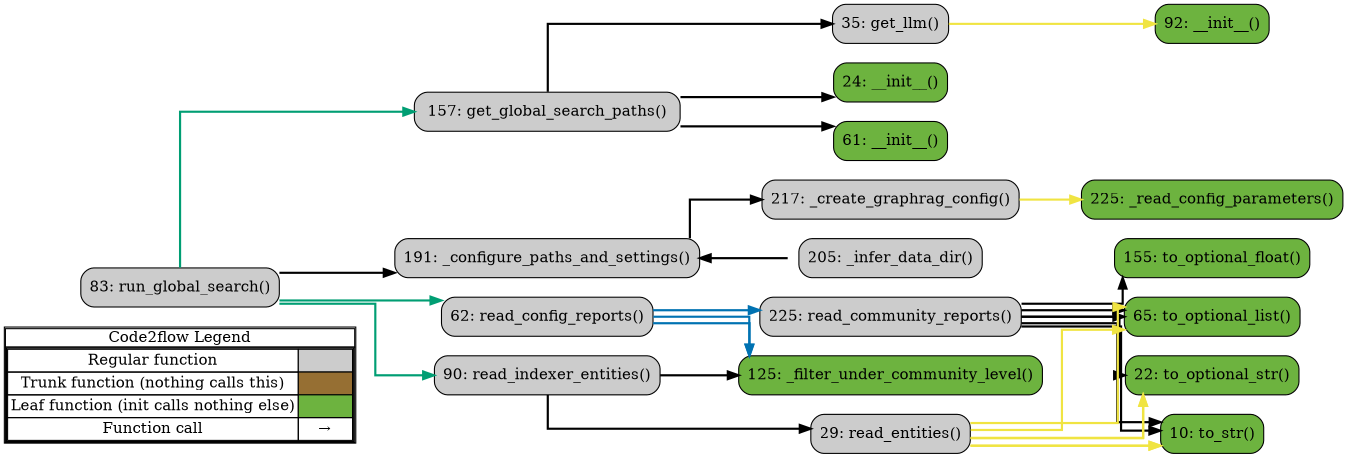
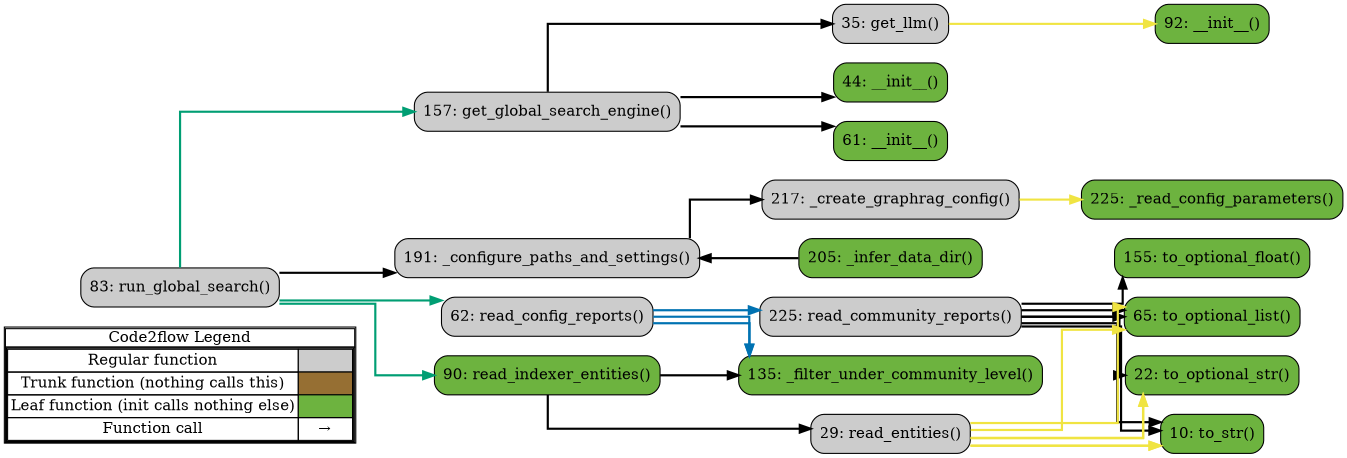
node "24: __init__()": label "24: __init__()" -> "44: __init__()"
node "157: get_global_search_paths()": label "157: get_global_search_paths()" -> "157: get_global_search_engine()"
edge "191: _configure_paths_and_settings()" -> "205: _infer_data_dir()": reversed
node "205: _infer_data_dir()": fillcolor #cccccc -> #6db33f
node "90: read_indexer_entities()": fillcolor #cccccc -> #6db33f
node "125: _filter_under_community_level()": label "125: _filter_under_community_level()" -> "135: _filter_under_community_level()"
